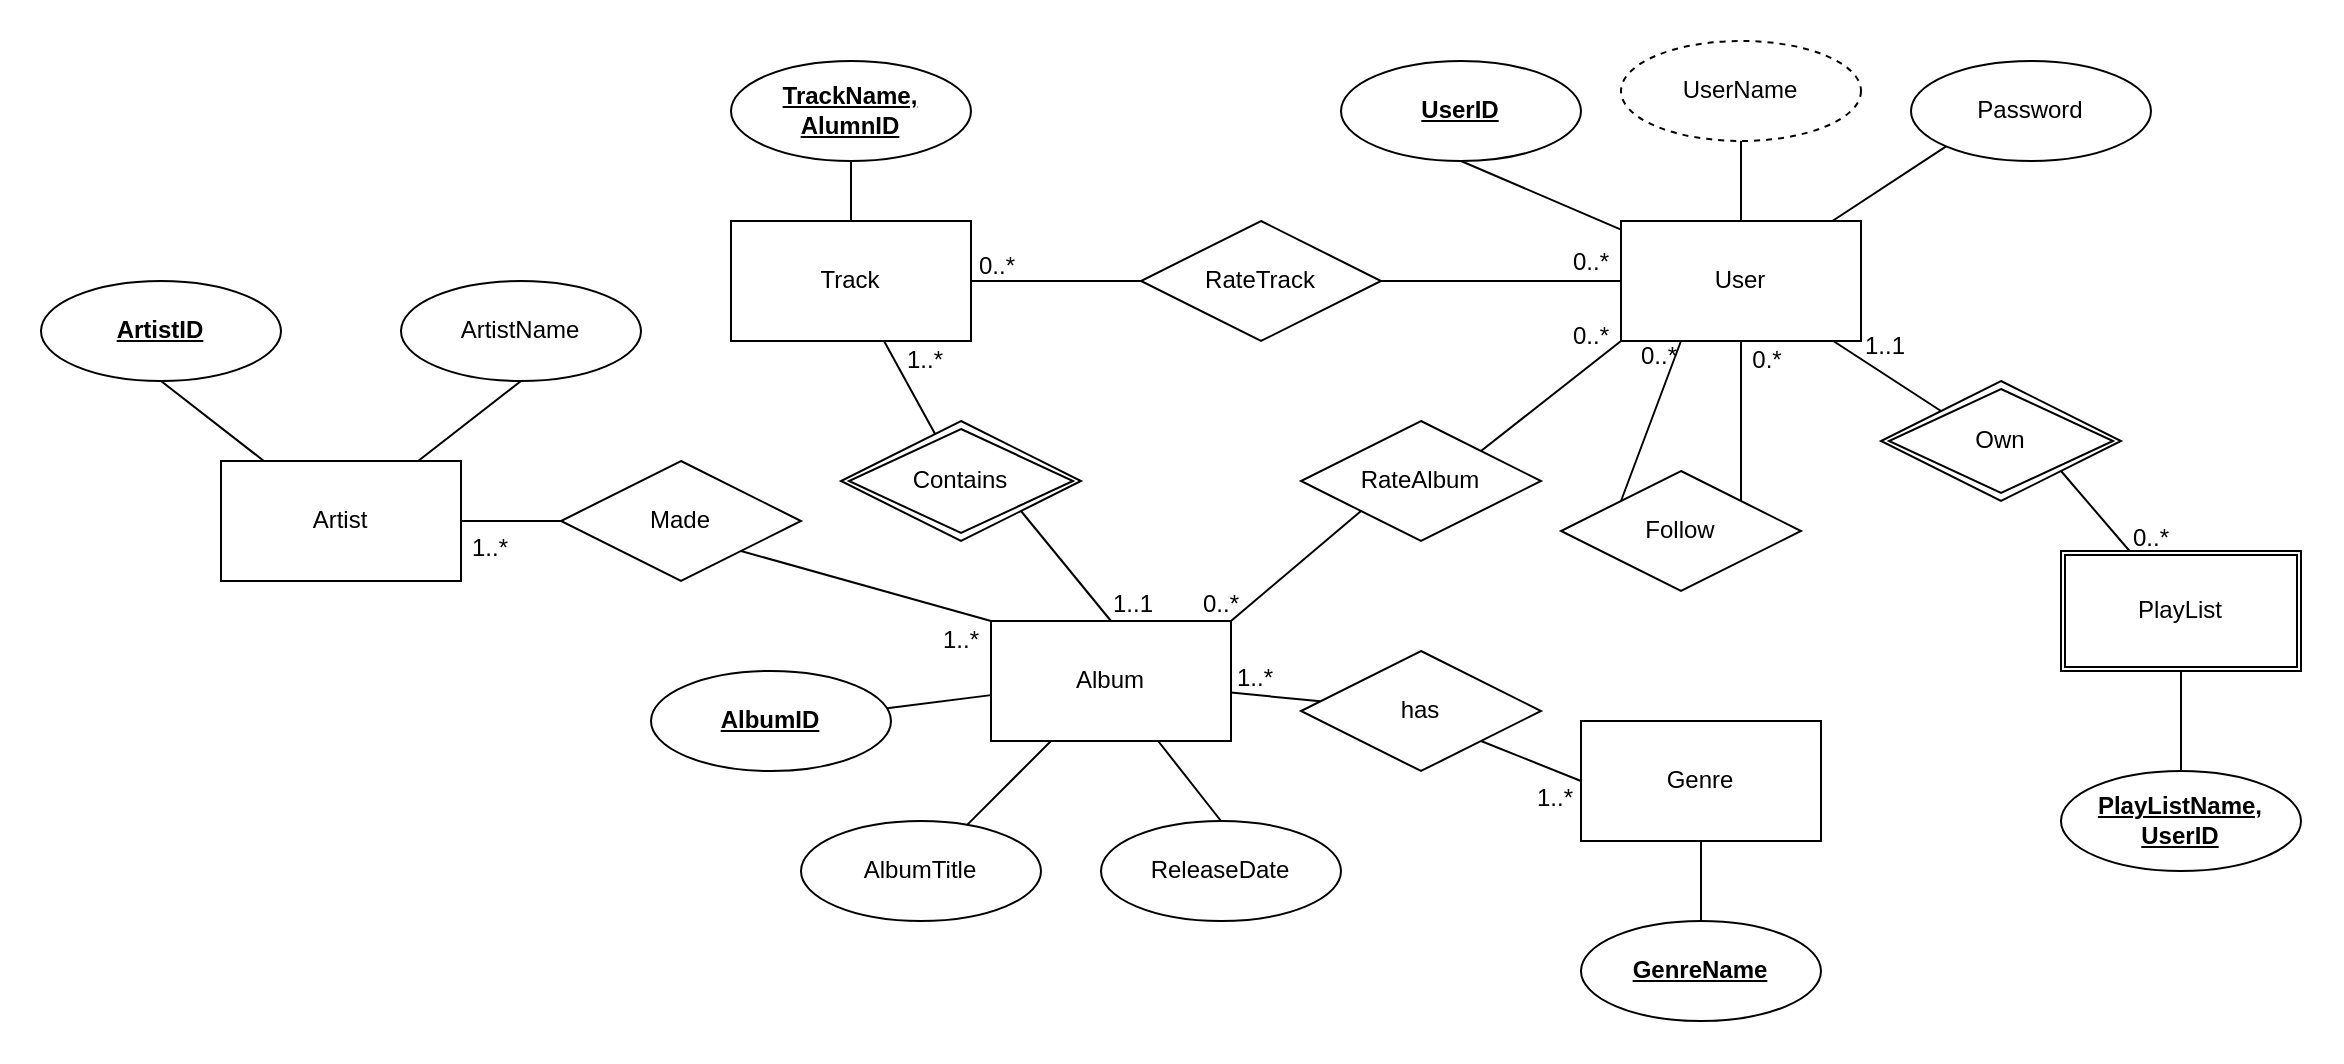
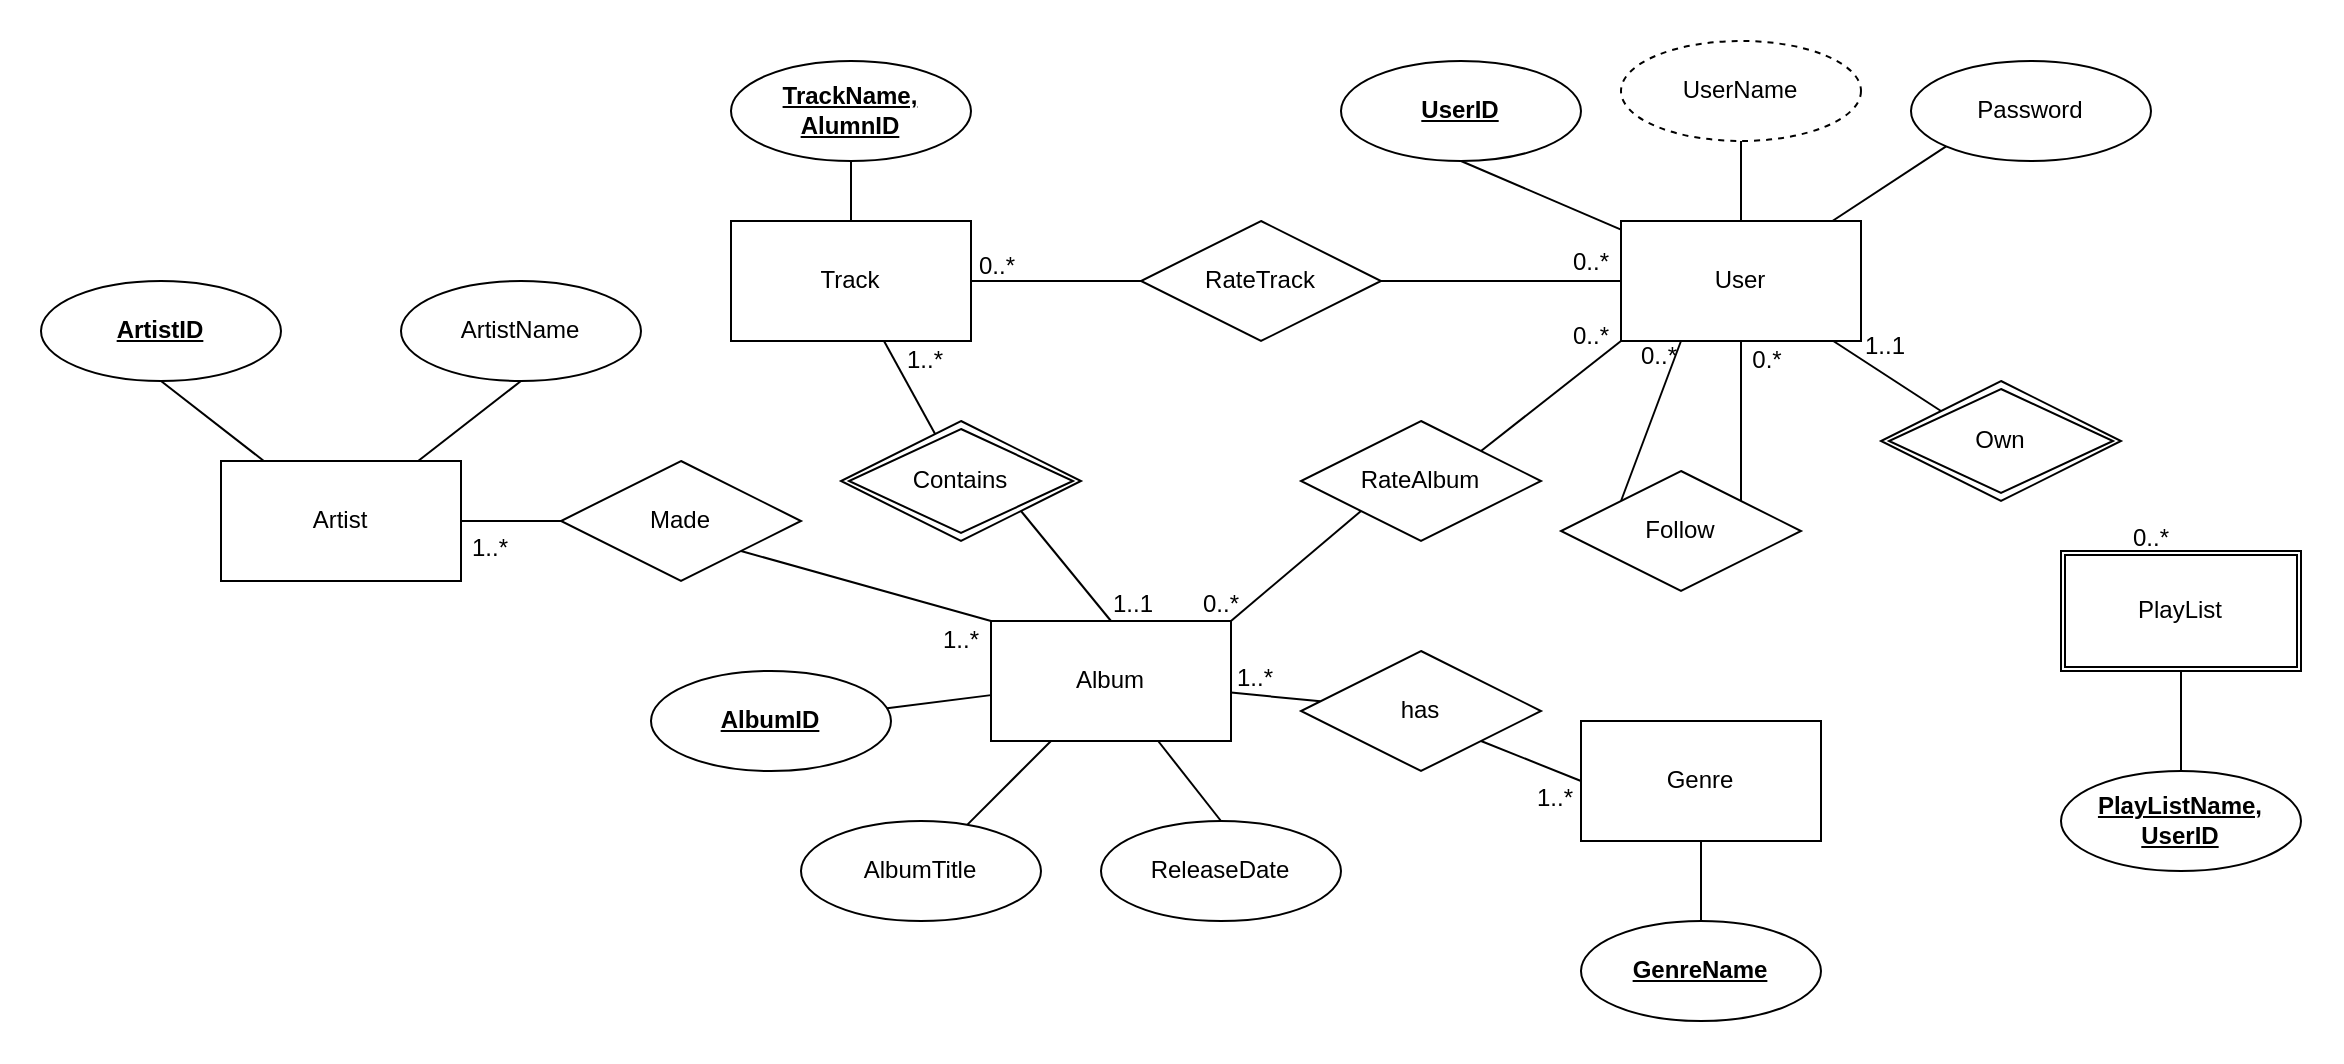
edge "Own" -- "PlayList": removed
